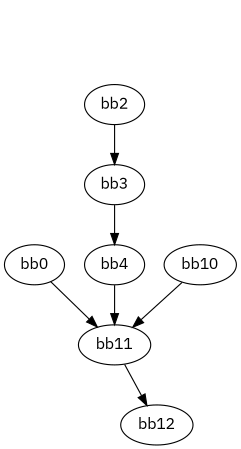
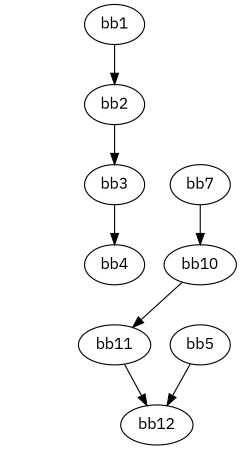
node "bb1": added
node "bb7": added
node "bb0": removed
edge "bb4" -> "bb11": removed
node "bb5": added
